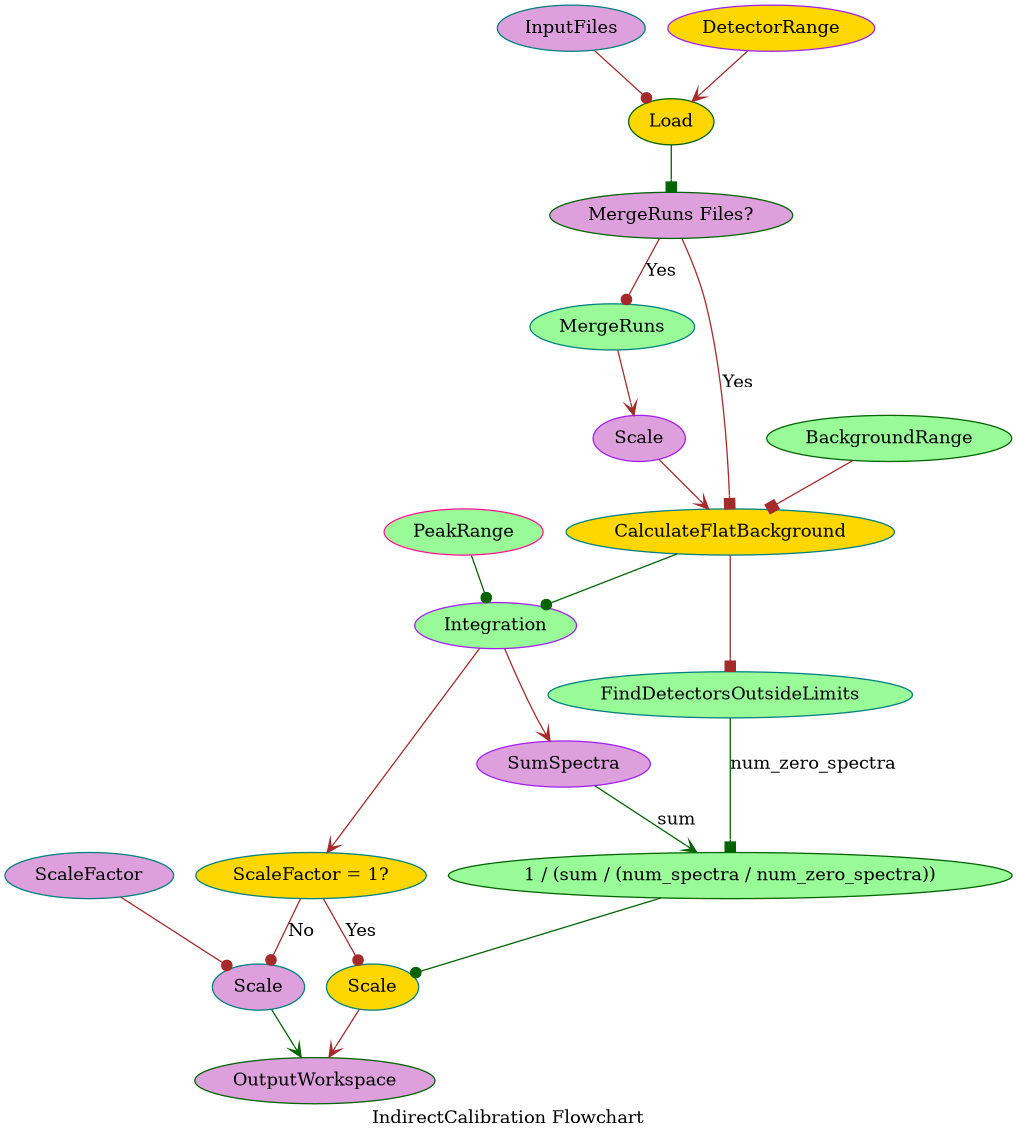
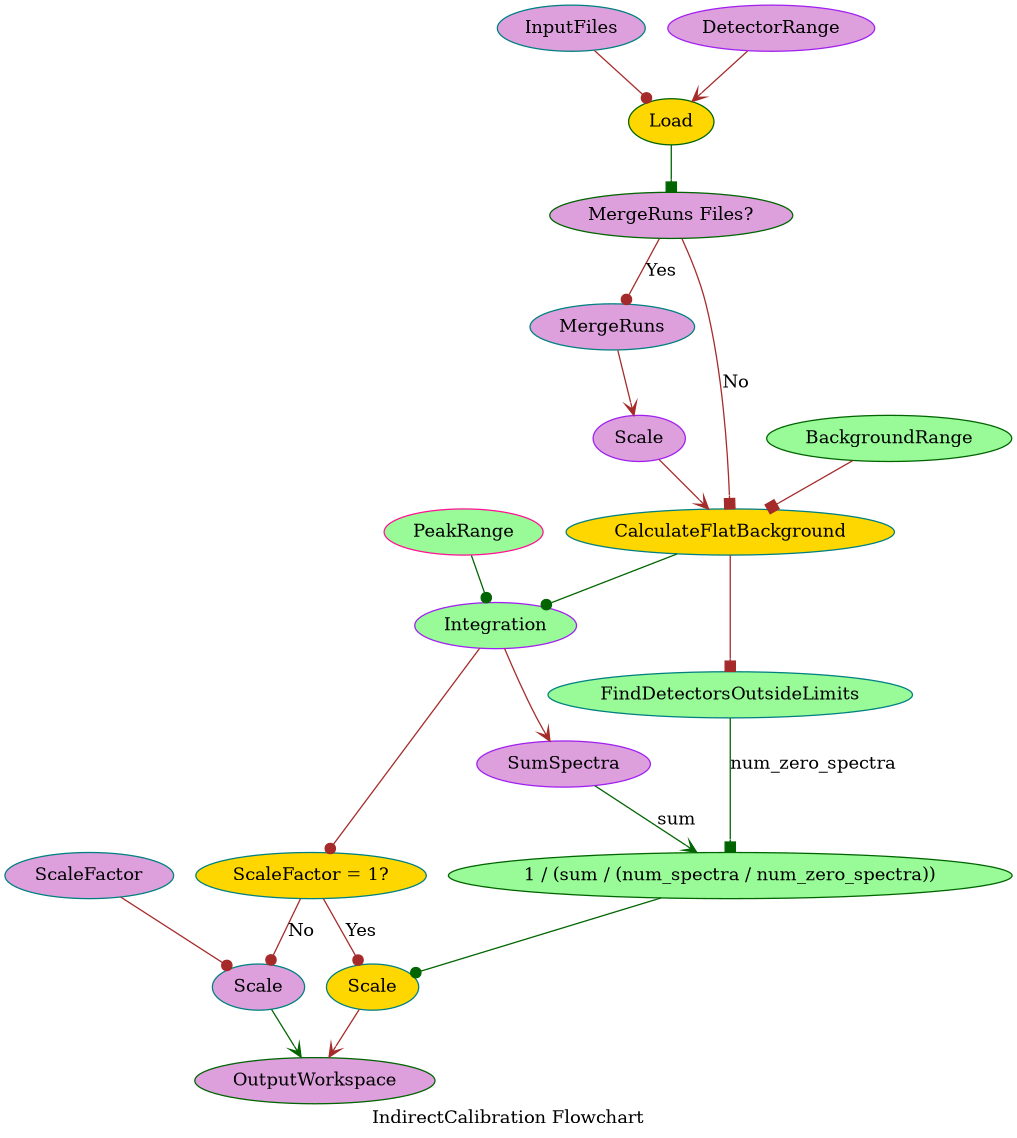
node "DetectorRange": fillcolor gold -> plum
node "MergeRuns": fillcolor palegreen -> plum
edge "MergeRuns Files?" -> "CalculateFlatBackground": label "Yes" -> "No"
edge "Integration" -> "ScaleFactor = 1?": arrowhead vee -> dot
